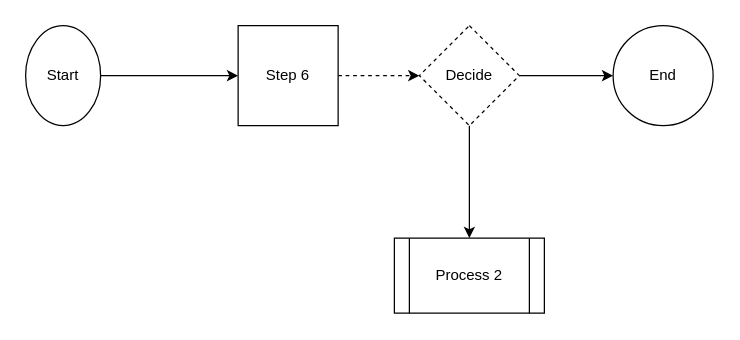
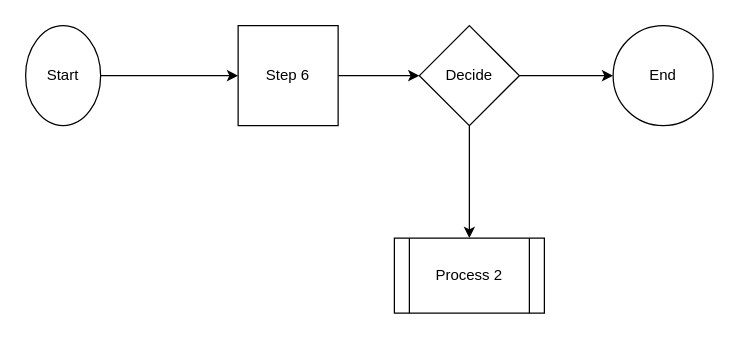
edge "Step 6" -> "Decide": style dashed -> solid
node "Decide": style dashed -> solid
